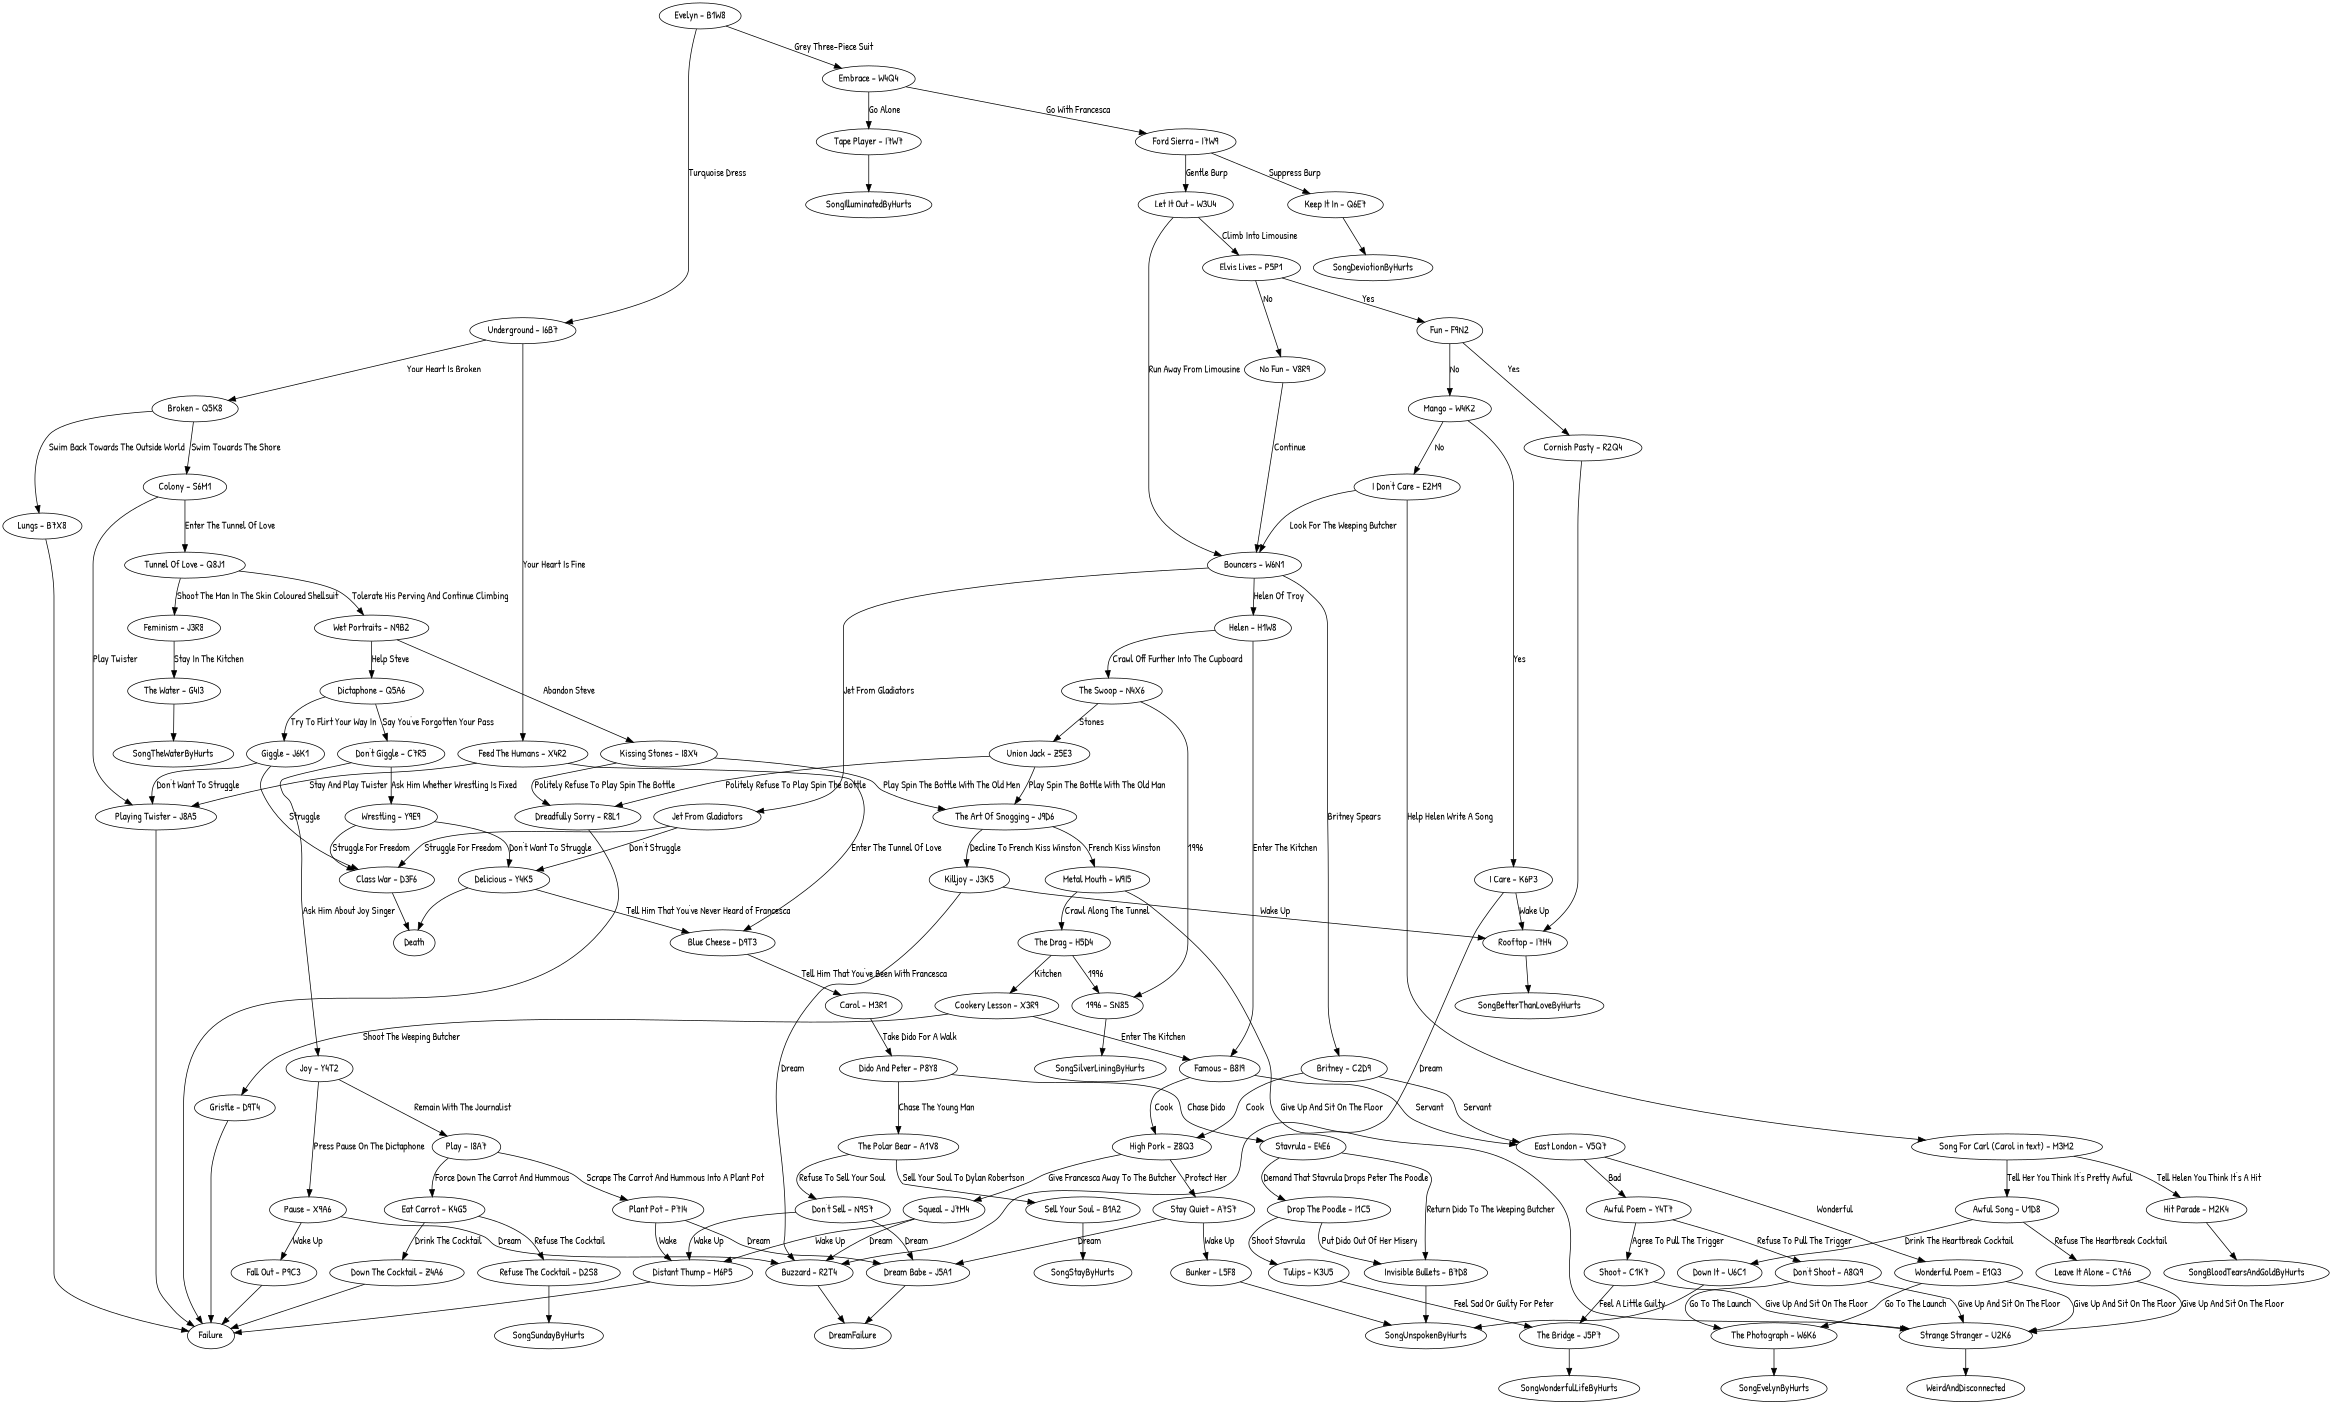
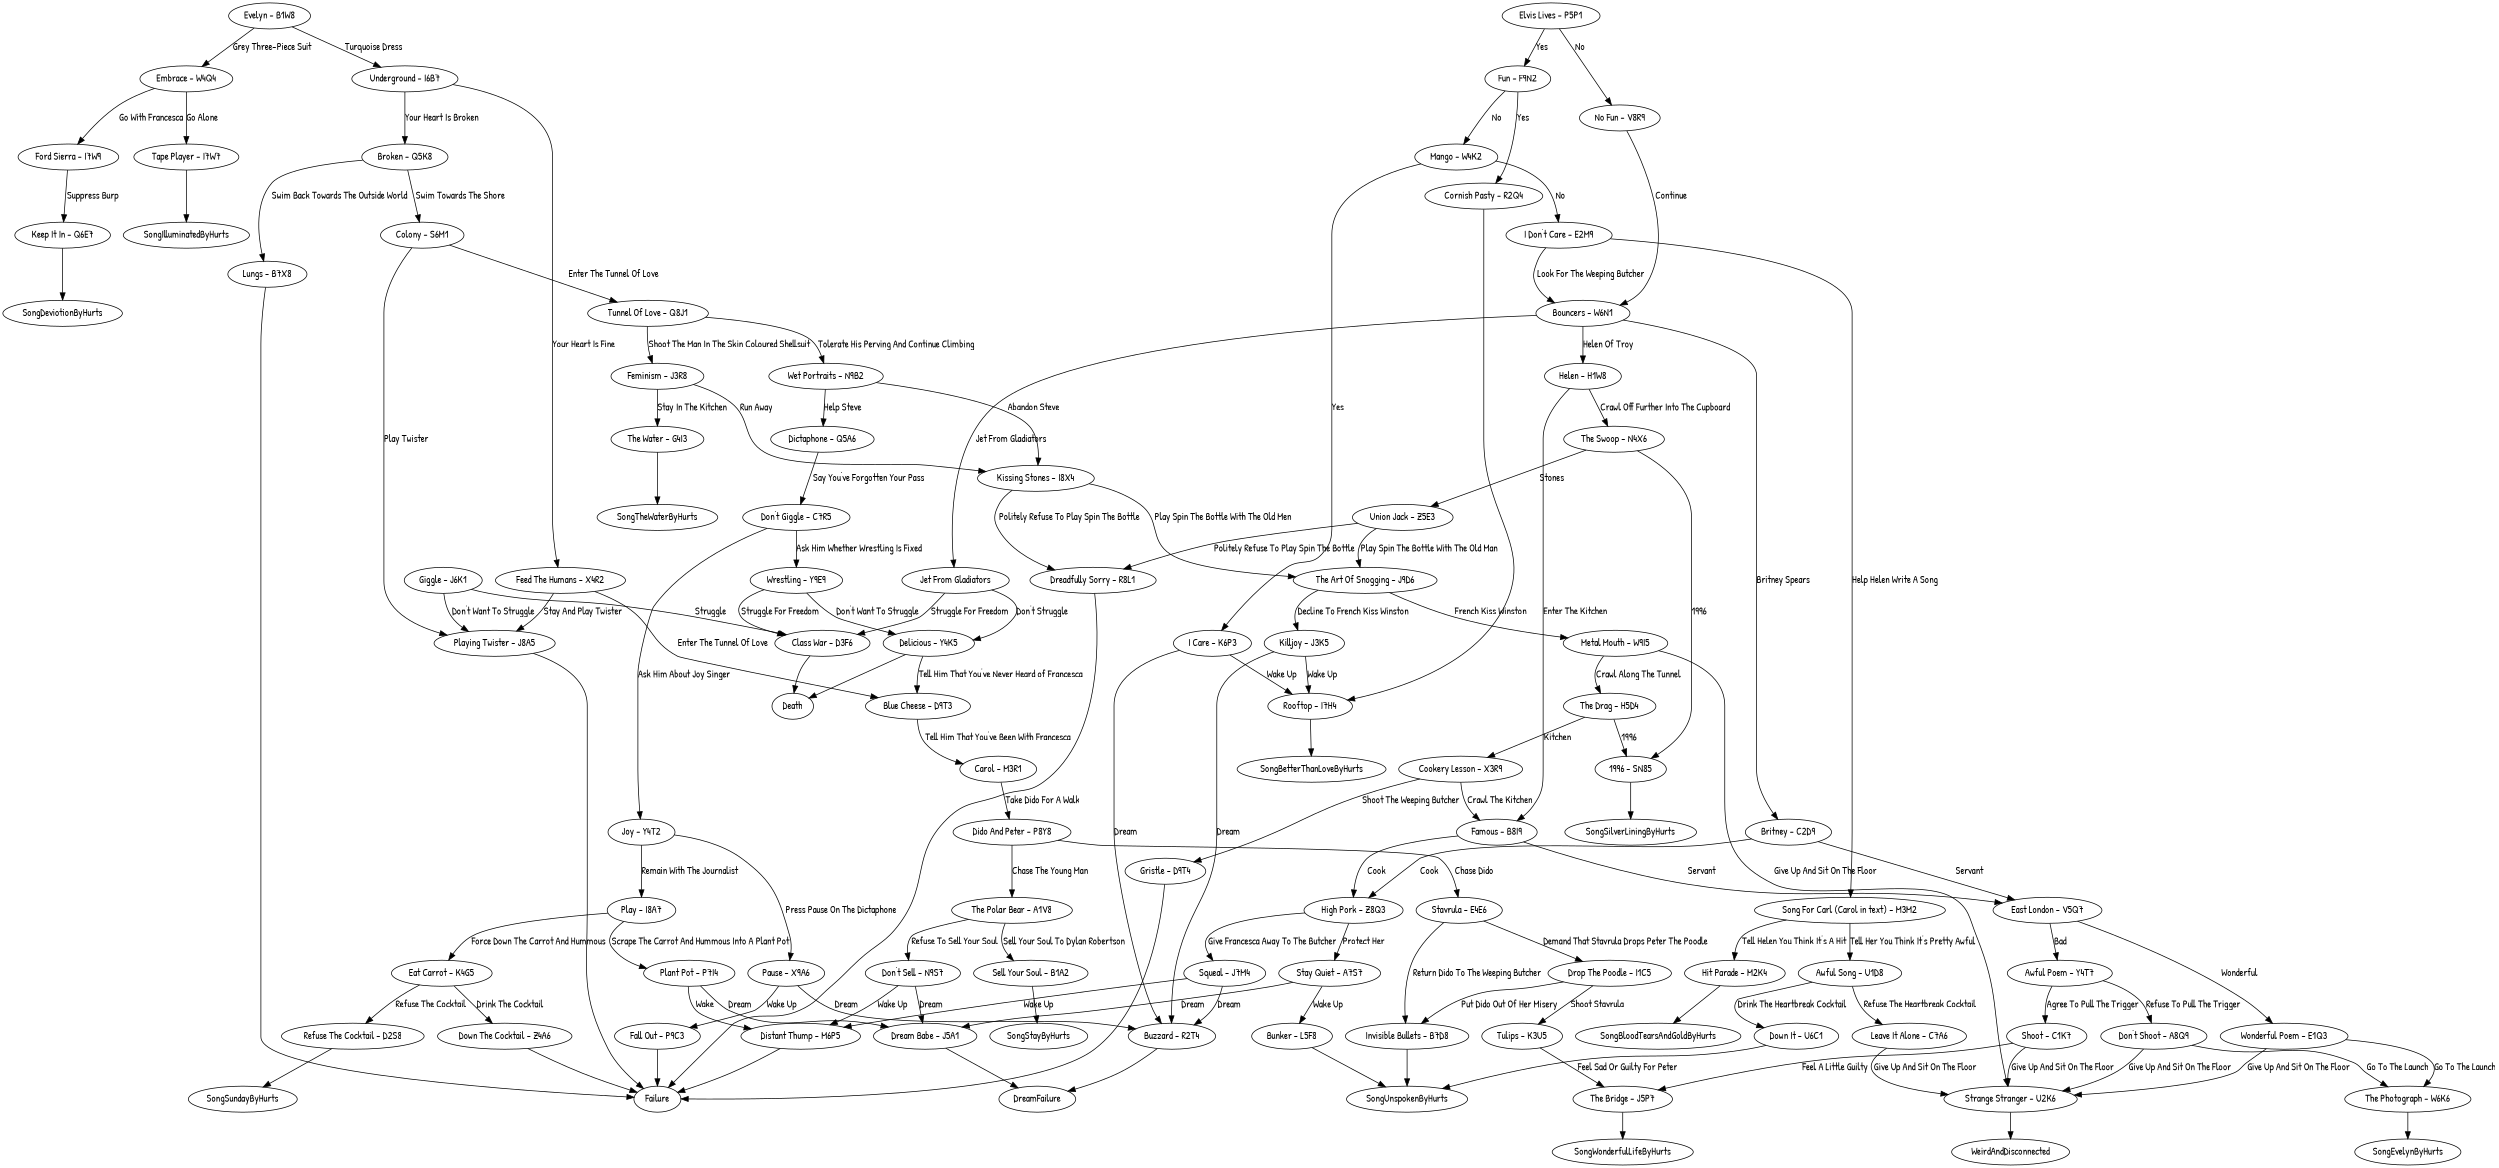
node "Let It Out - W3U4": removed
edge "Feminism - J3R8" -> "Kissing Stones - I8X4": added, label "Run Away"
edge "Dictaphone - Q5A6" -> "Giggle - J6K1": removed, label "Try To Flirt Your Way In"
edge "Cookery Lesson - X3R9" -> "Famous - B8I9": label "Enter The Kitchen" -> "Crawl The Kitchen"
